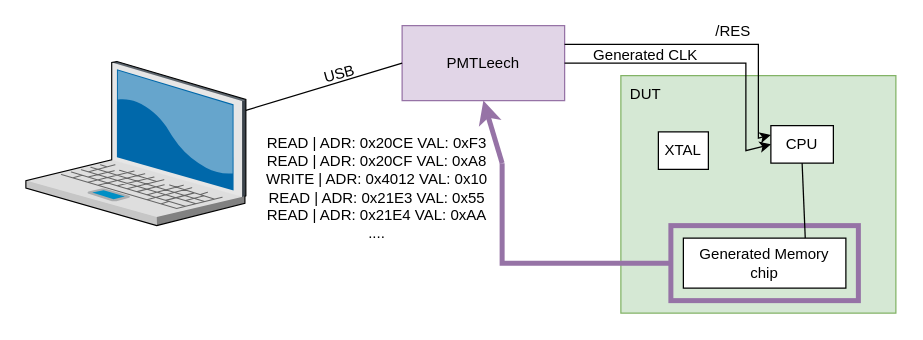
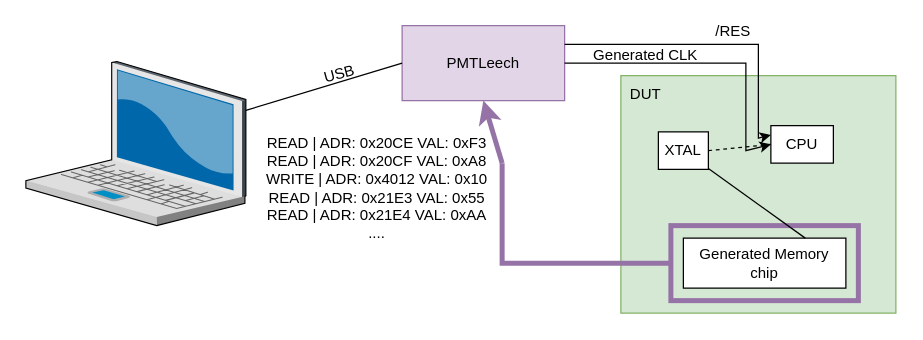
edge "CPU" -- "XTAL": added
edge "CPU" -- "Generated Memory chip": now "XTAL" -- "Generated Memory chip"
